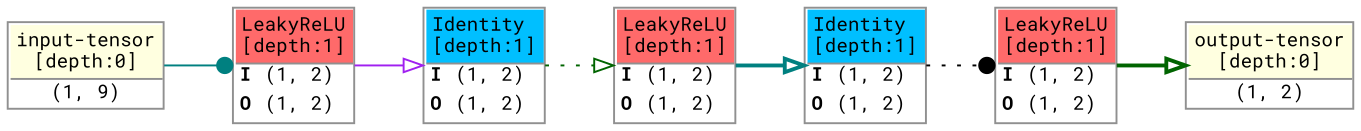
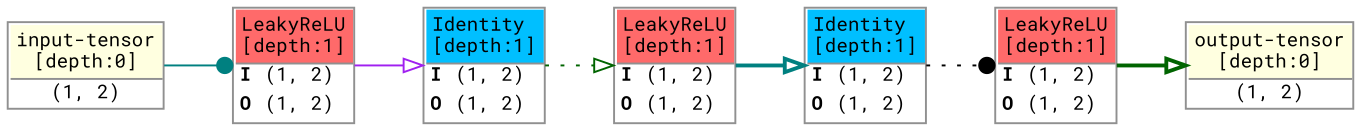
node "input-tensor": text "(1, 9)" -> "(1, 2)"
